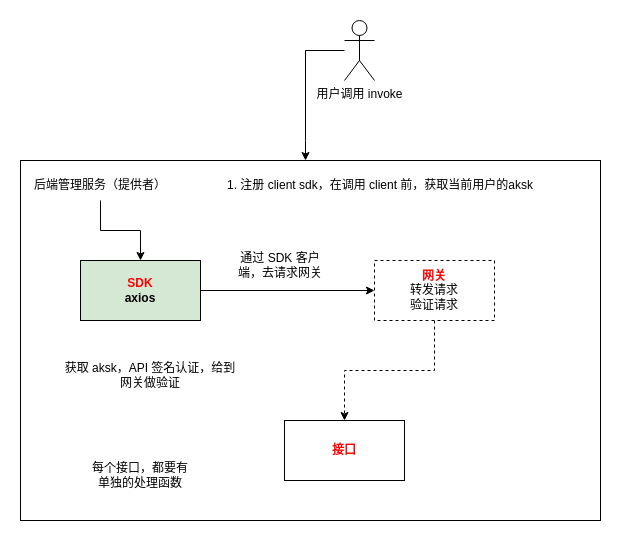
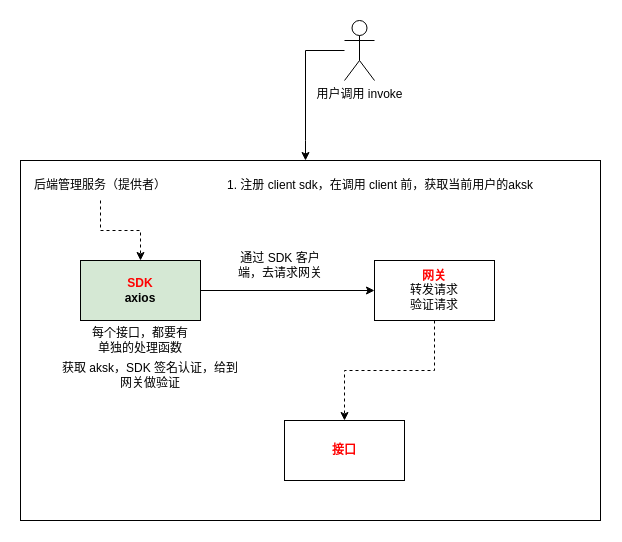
edge "后端管理服务（提供者）" -> "SDK axios": style solid -> dashed
node "网关 转发请求 验证请求": style dashed -> solid
node "获取 aksk，API 签名认证，给到网关做验证": label "获取 aksk，API 签名认证，给到网关做验证" -> "获取 aksk，SDK 签名认证，给到网关做验证"
node "每个接口，都要有单独的处理函数": moved (141, 476) -> (141, 341)
